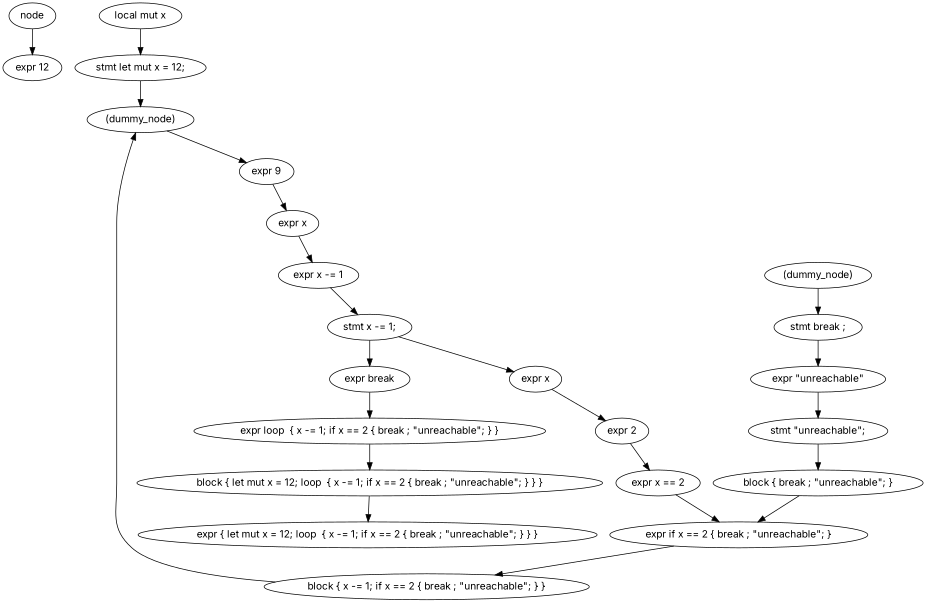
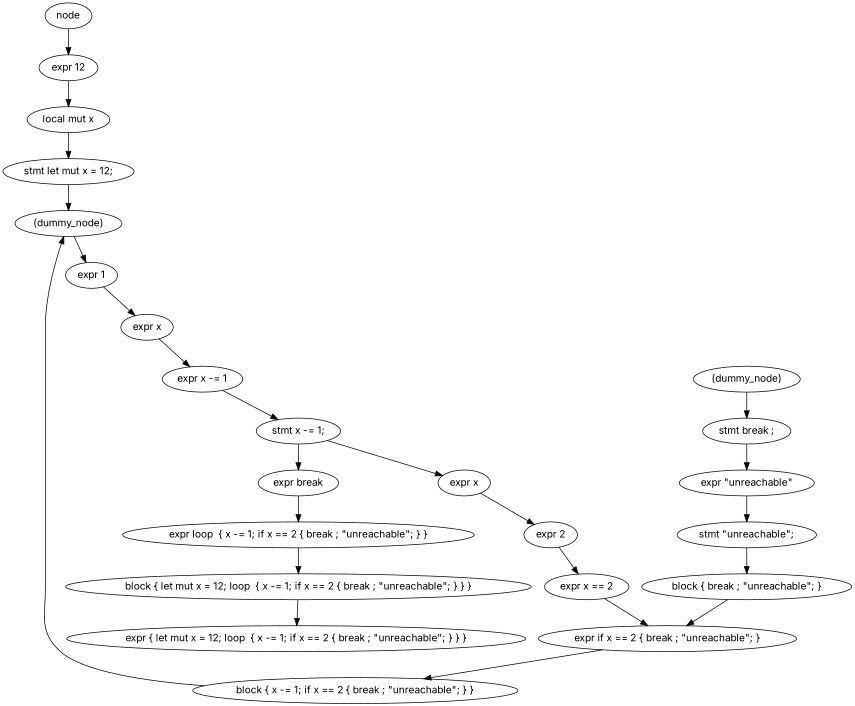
edge "expr 12" -> "local mut x": added
node "expr 9": label "expr 9" -> "expr 1"
